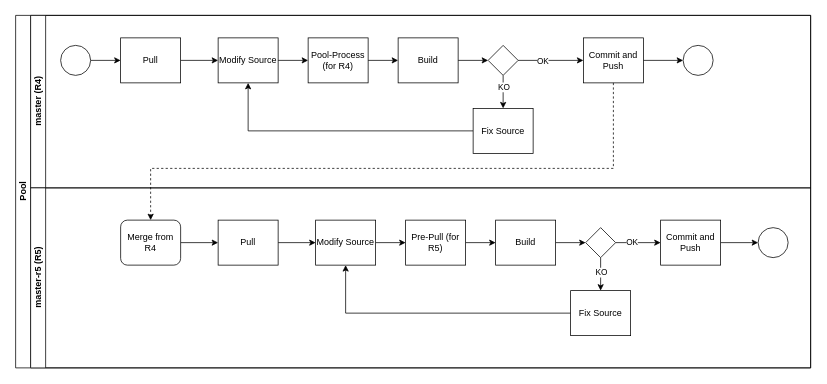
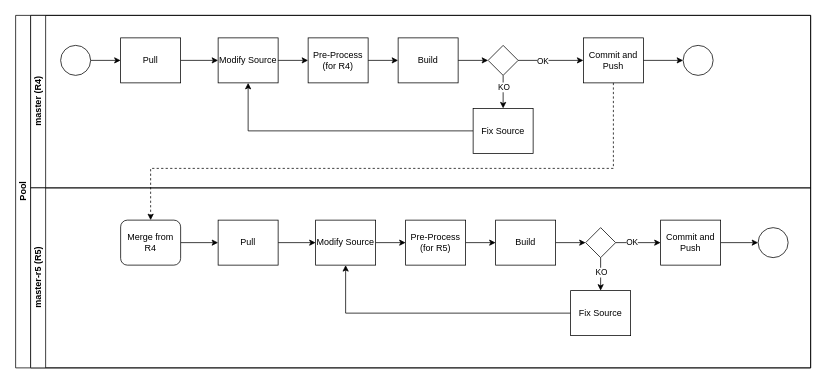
node "Pool-Process (for R4)": label "Pool-Process (for R4)" -> "Pre-Process (for R4)"
node "Pre-Pull (for R5)": label "Pre-Pull (for R5)" -> "Pre-Process (for R5)"
